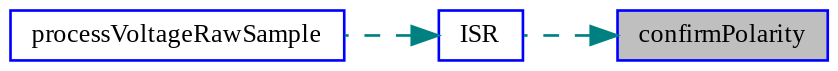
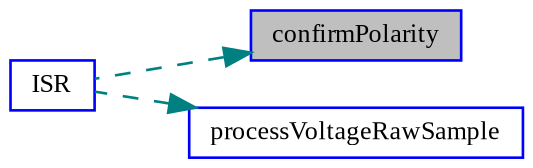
edge "processVoltageRawSample" -> "ISR": reversed
